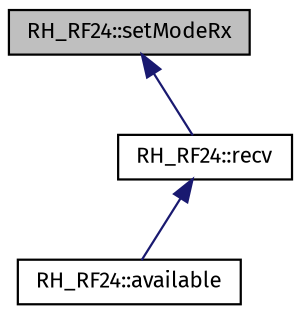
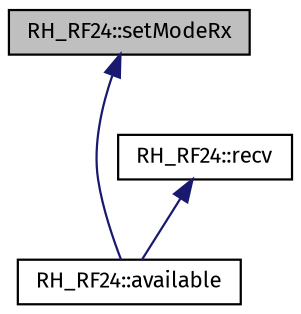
edge "RH_RF24::recv" -> "RH_RF24::setModeRx": now "RH_RF24::available" -> "RH_RF24::setModeRx"
